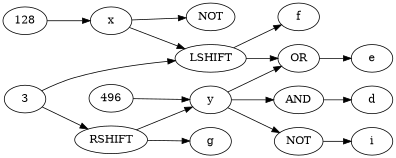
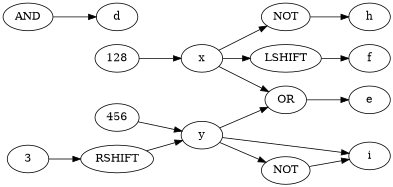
node "h": added
edge "LSHIFT" -> "OR": now "x" -> "OR"
edge "3" -> "LSHIFT": removed
node "496": label "496" -> "456"
edge "y" -> "AND": now "y" -> "i"
node "g": removed
